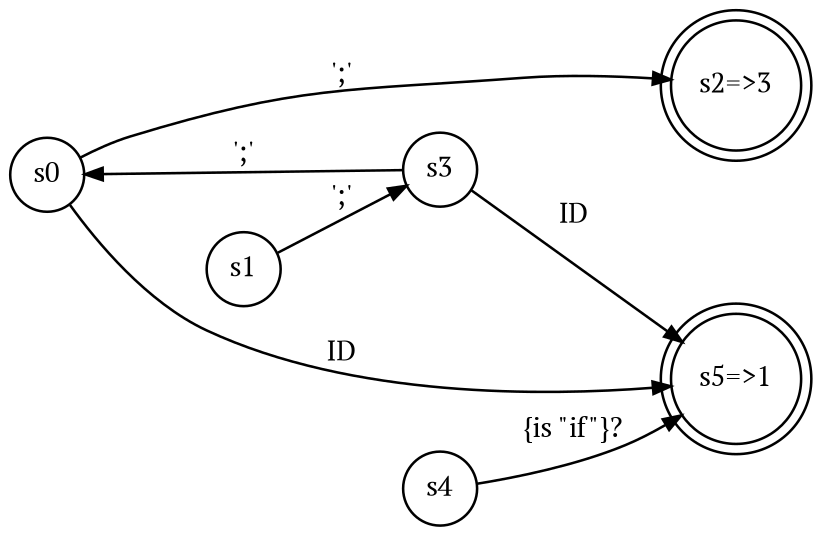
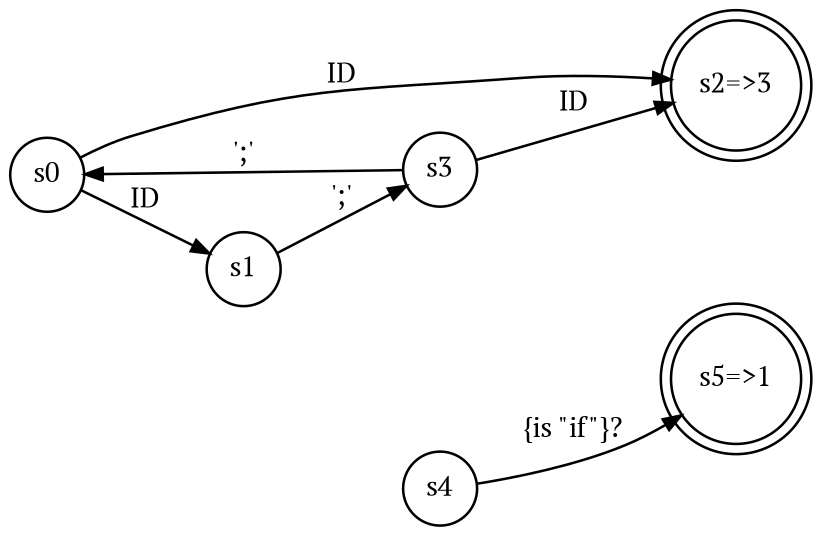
edge "s0" -> "s2=>3": label "';'" -> "ID"
edge "s3" -> "s5=>1": now "s3" -> "s2=>3"
edge "s0" -> "s5=>1": now "s0" -> "s1"
